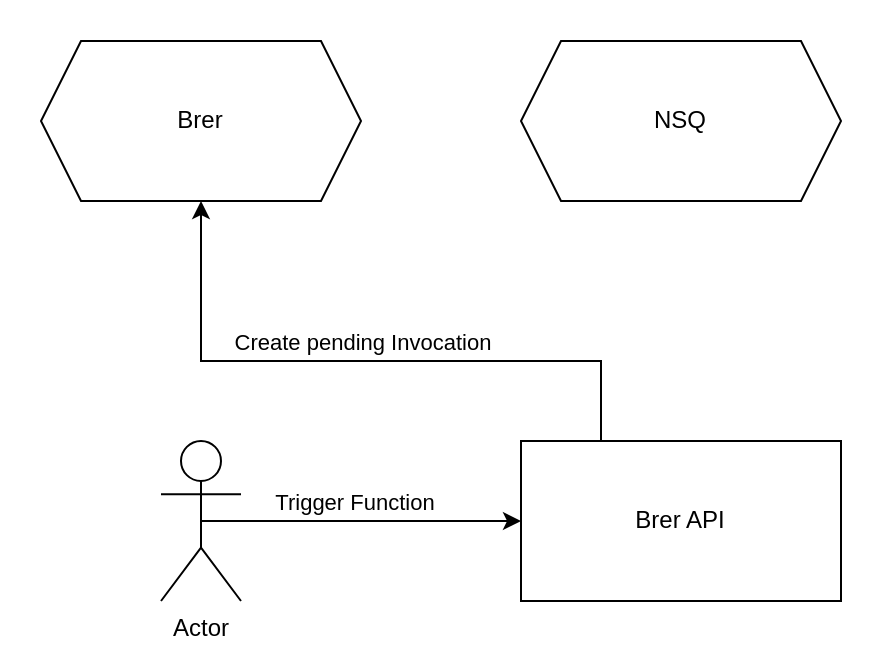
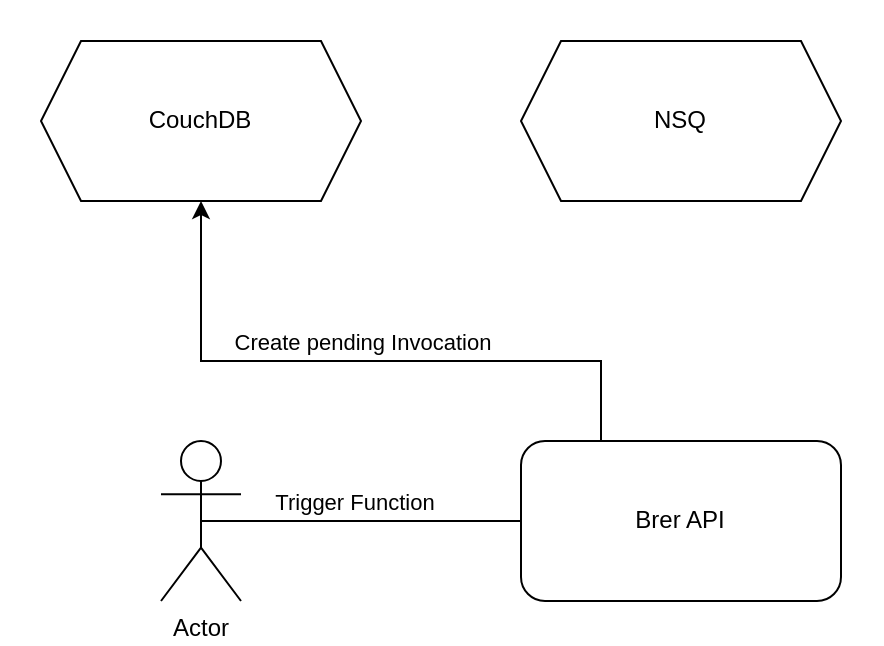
node "Brer": label "Brer" -> "CouchDB"
edge "Actor" -> "Brer API": arrowhead classic -> none
node "Brer API": shape rectangle -> rounded rectangle
